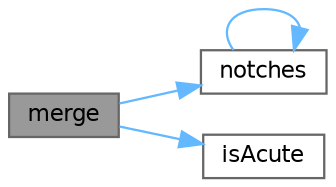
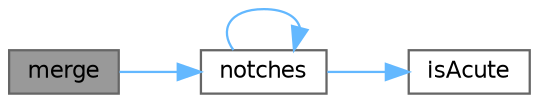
edge "merge" -> "isAcute": now "notches" -> "isAcute"
